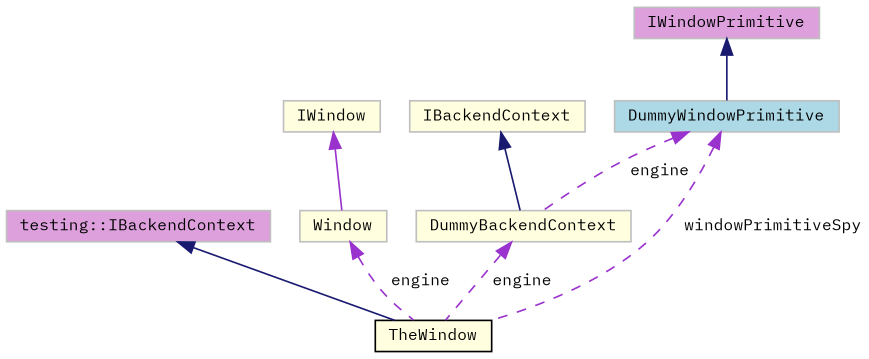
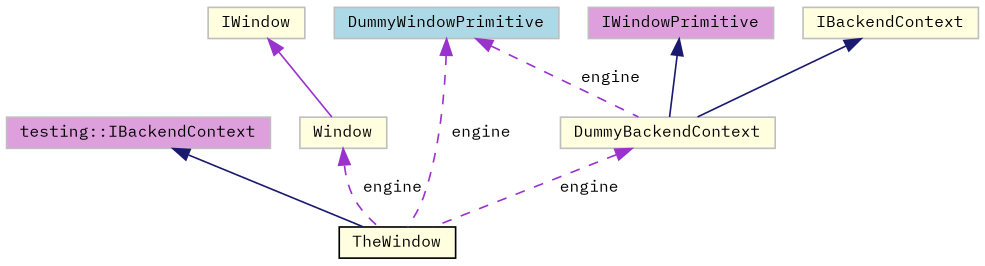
edge "DummyWindowPrimitive" -> "IWindowPrimitive": now "DummyBackendContext" -> "IWindowPrimitive"
edge "TheWindow" -> "DummyWindowPrimitive": label " windowPrimitiveSpy" -> " engine"
